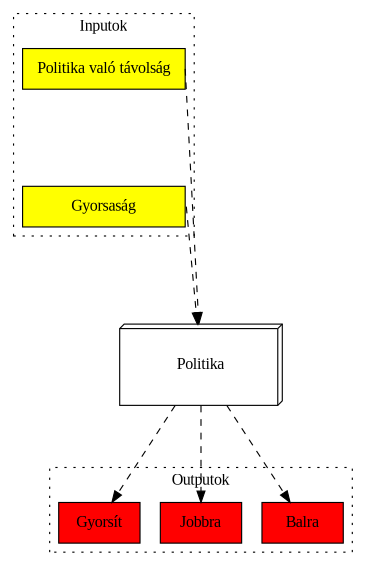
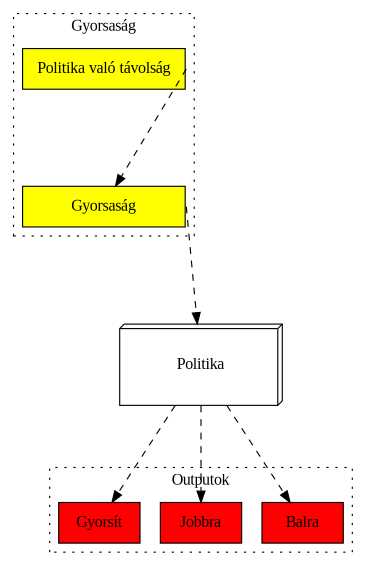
cluster "Inputok": label "Inputok" -> "Gyorsaság"
edge "Politika való távolság" -> "Politika": now "Politika való távolság" -> "Gyorsaság"
